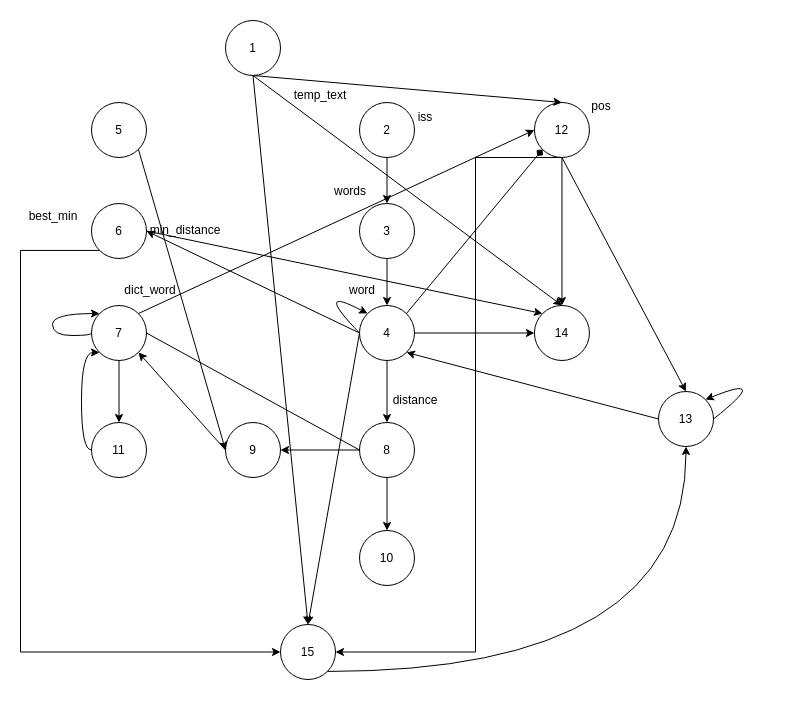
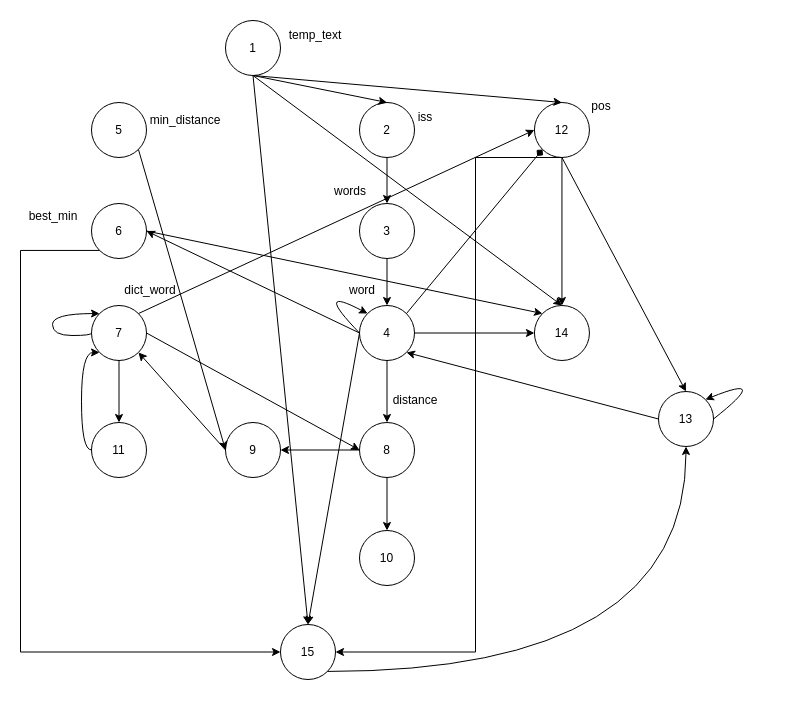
edge "1" -> "2": added
node "temp_text": moved (321, 96) -> (316, 36)
node "min_distance": moved (186, 231) -> (186, 121)
edge "7" -- "8": arrowhead none -> classic
